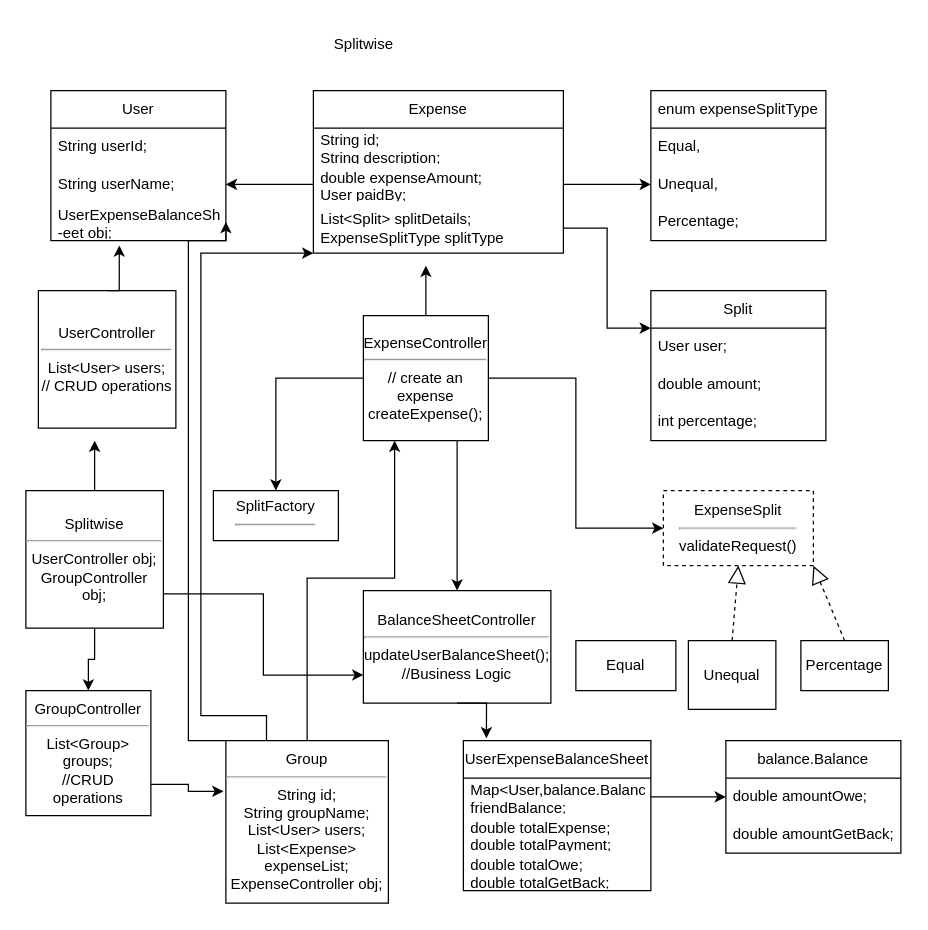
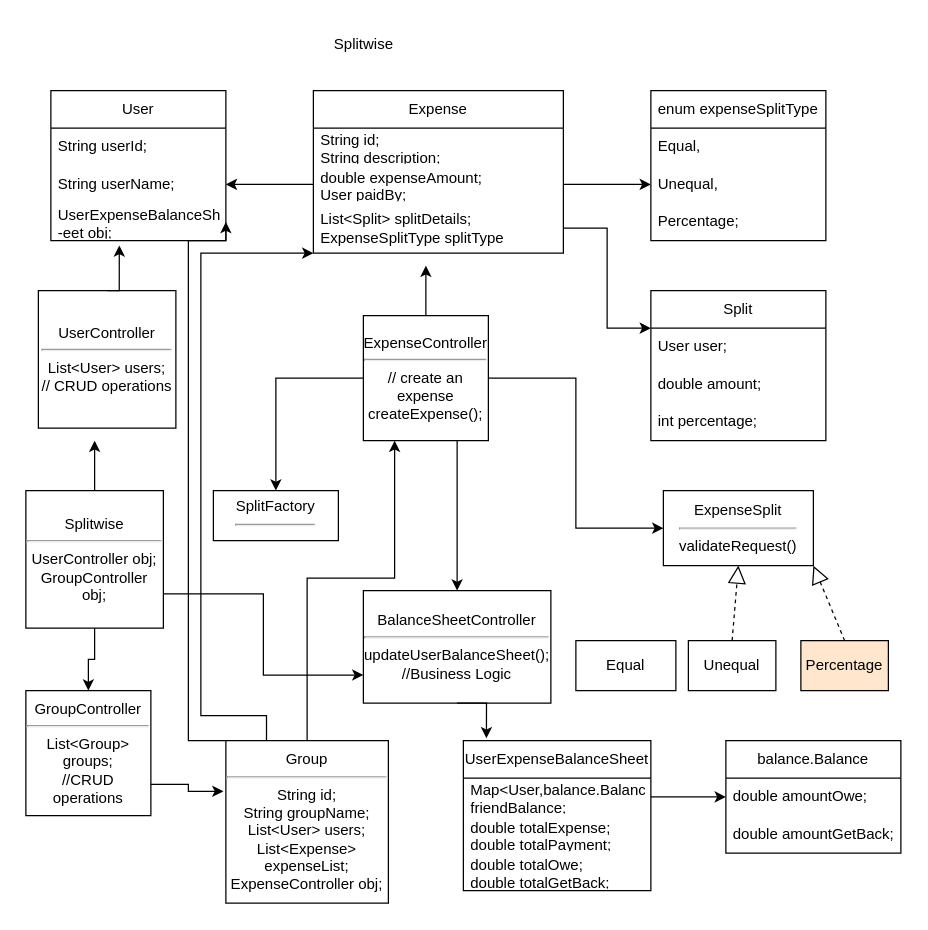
node "ExpenseSplitvalidateRequest()": style dashed -> solid
node "Percentage": fillcolor #ffffff -> #ffe6cc
node "Unequal": size 88x69 -> 88x50
